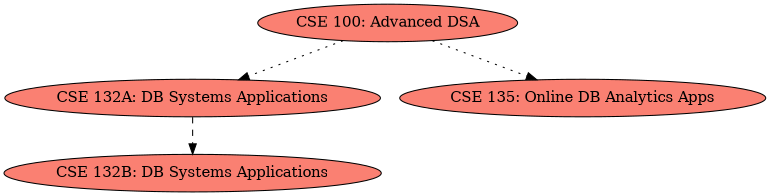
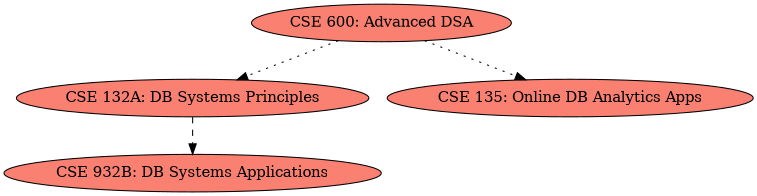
node "CSE 100: Advanced DSA": label "CSE 100: Advanced DSA" -> "CSE 600: Advanced DSA"
node "CSE 132A: DB Systems Applications": label "CSE 132A: DB Systems Applications" -> "CSE 132A: DB Systems Principles"
node "CSE 132B: DB Systems Applications": label "CSE 132B: DB Systems Applications" -> "CSE 932B: DB Systems Applications"
